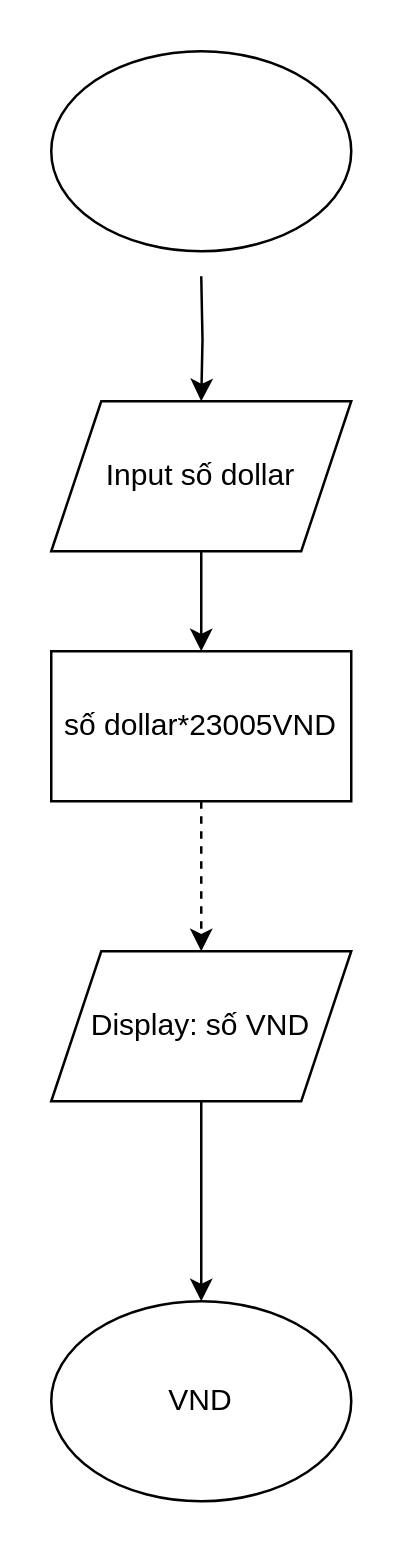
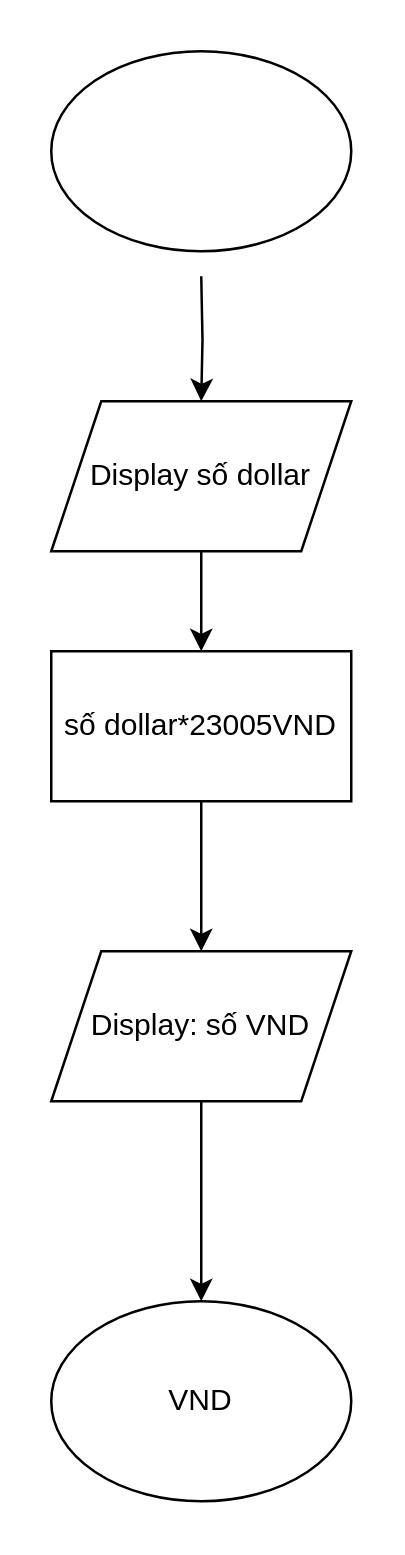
node "Input số dollar": label "Input số dollar" -> "Display số dollar"
edge "số dollar*23005VND" -> "Display: số VND": style dashed -> solid
